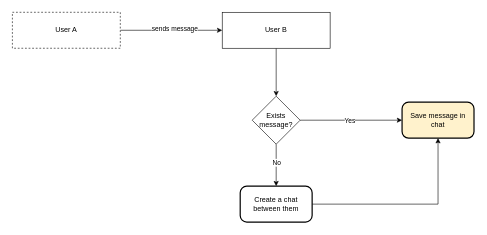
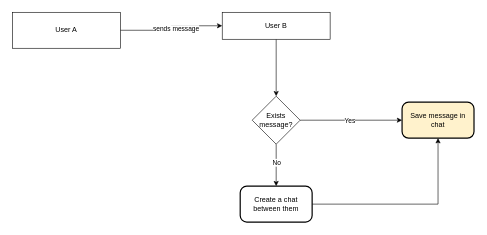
node "User A": style dashed -> solid
node "User B": size 108x36 -> 108x27
